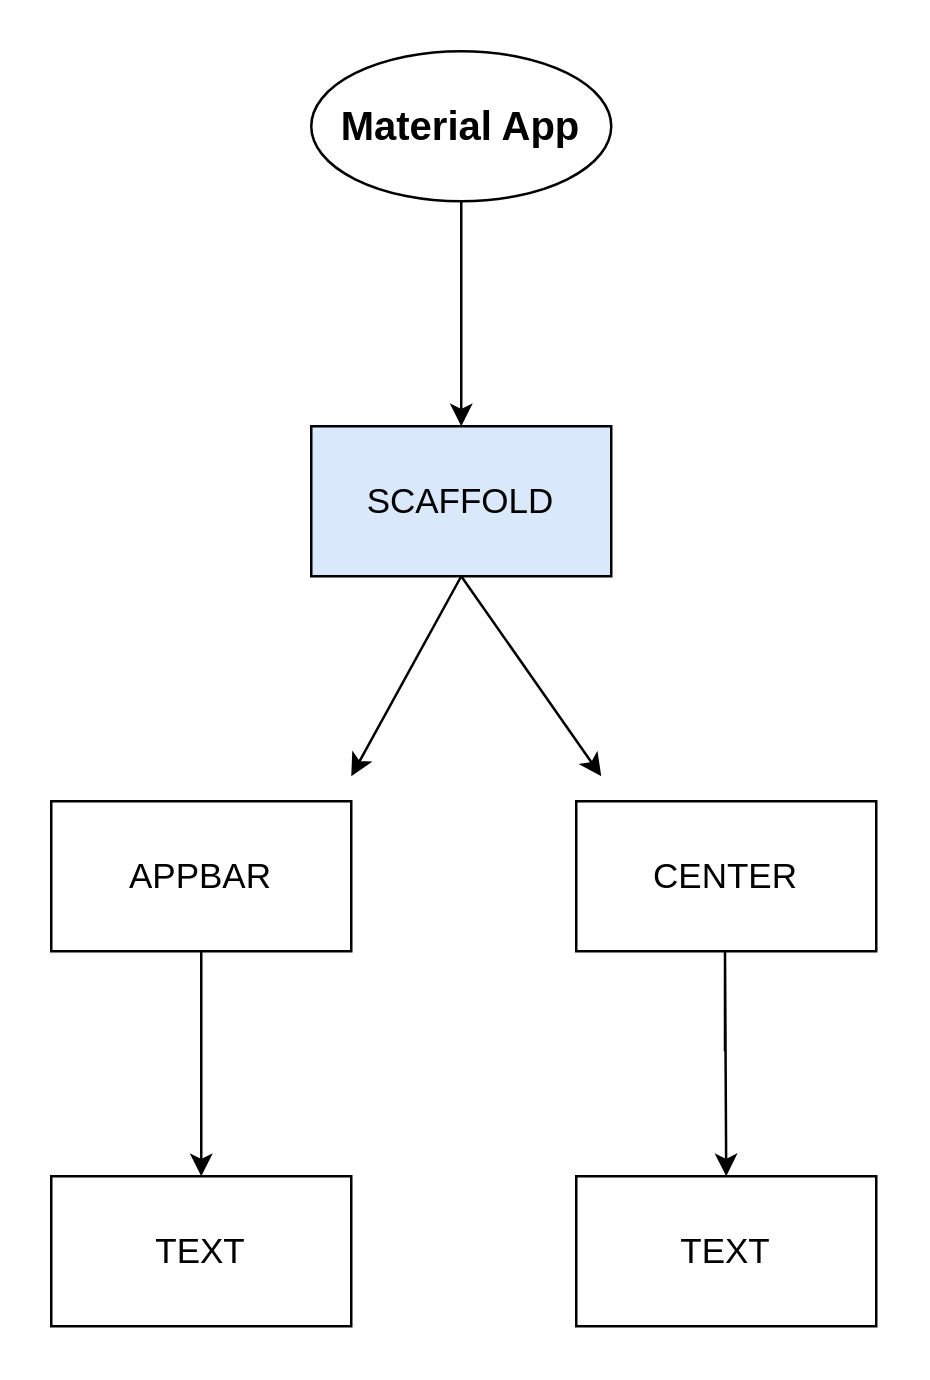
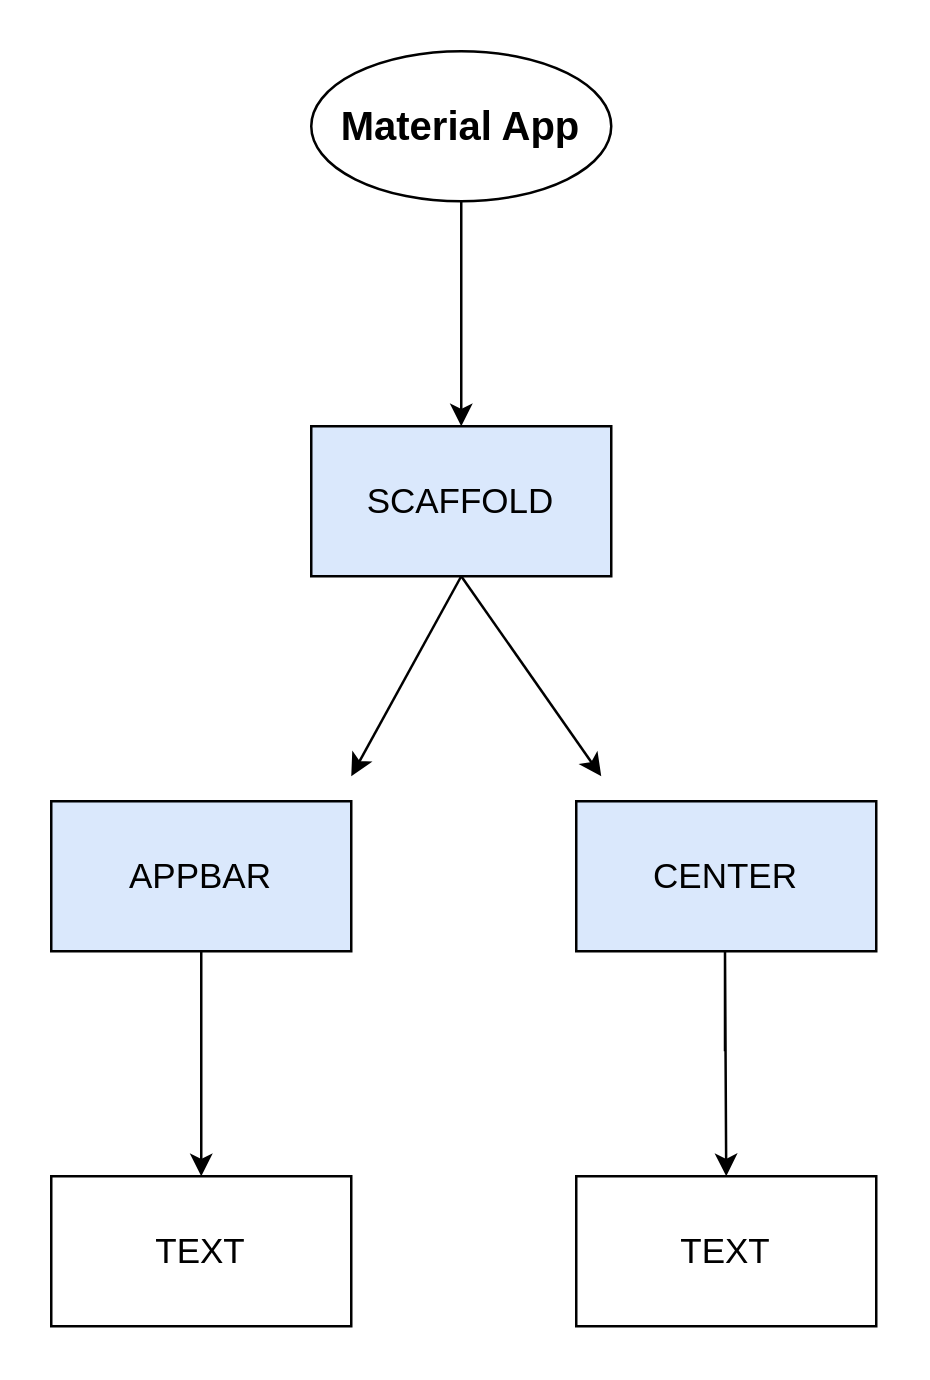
node "APPBAR": fillcolor #ffffff -> #dae8fc
node "CENTER": fillcolor #ffffff -> #dae8fc
